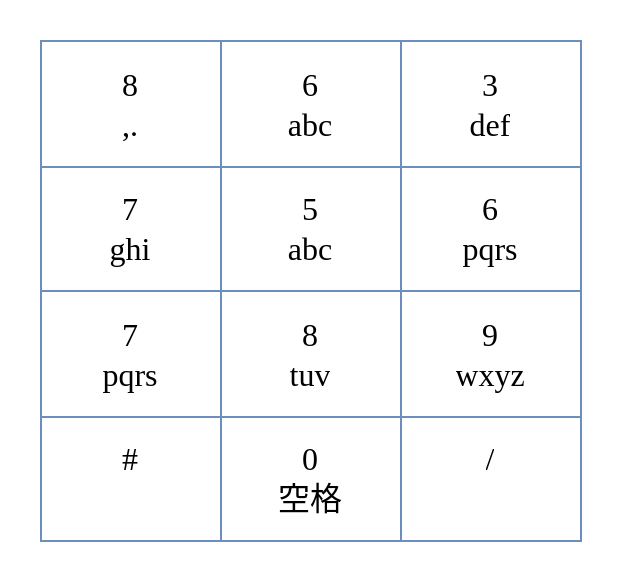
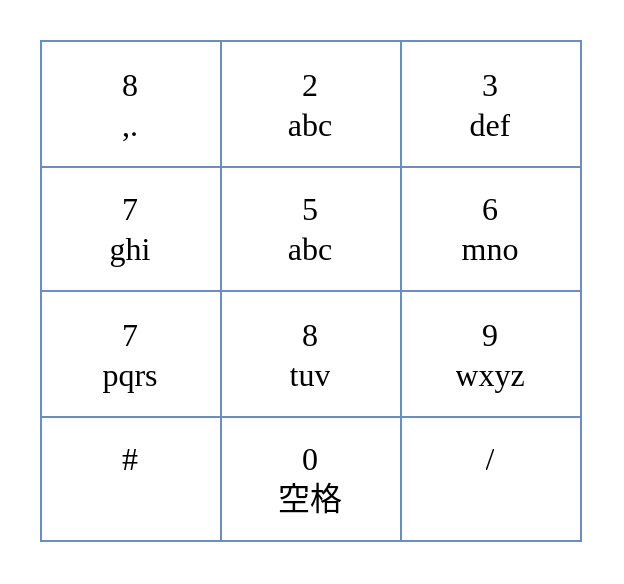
node "6 abc": label "6 abc" -> "2 abc"
node "6 pqrs": label "6 pqrs" -> "6 mno"
